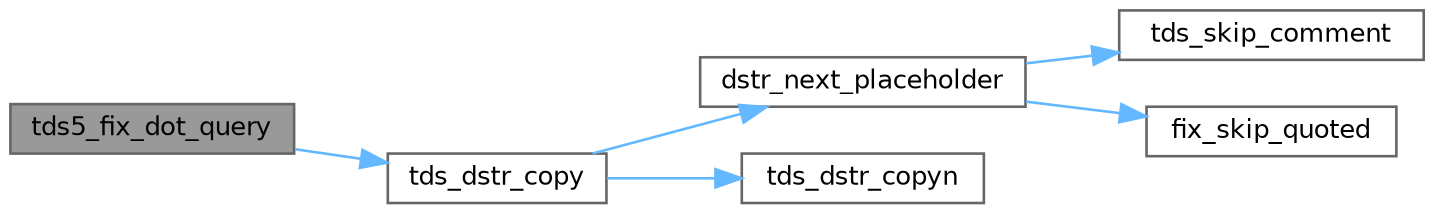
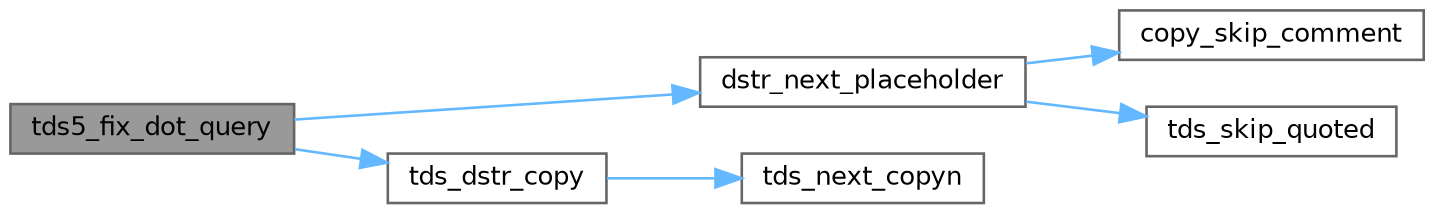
node "tds_skip_comment": label "tds_skip_comment" -> "copy_skip_comment"
node "fix_skip_quoted": label "fix_skip_quoted" -> "tds_skip_quoted"
edge "tds_dstr_copy" -> "dstr_next_placeholder": now "tds5_fix_dot_query" -> "dstr_next_placeholder"
node "tds_dstr_copyn": label "tds_dstr_copyn" -> "tds_next_copyn"
